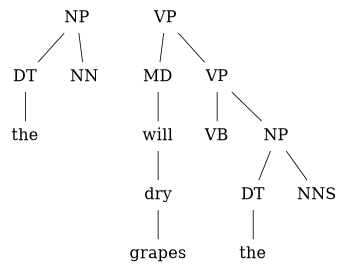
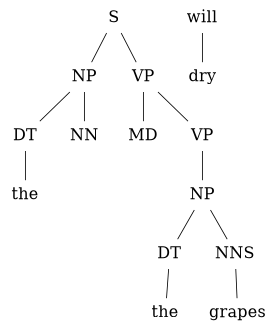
node "S": added
edge "MD" -- "will": removed
node "VB": removed
edge "dry" -- "grapes": now "NNS" -- "grapes"
